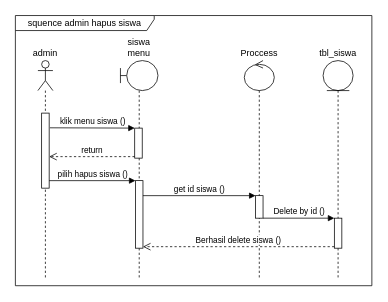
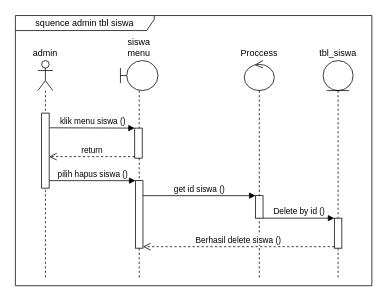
node "squence admin hapus siswa": label "squence admin hapus siswa" -> "squence admin tbl siswa"
